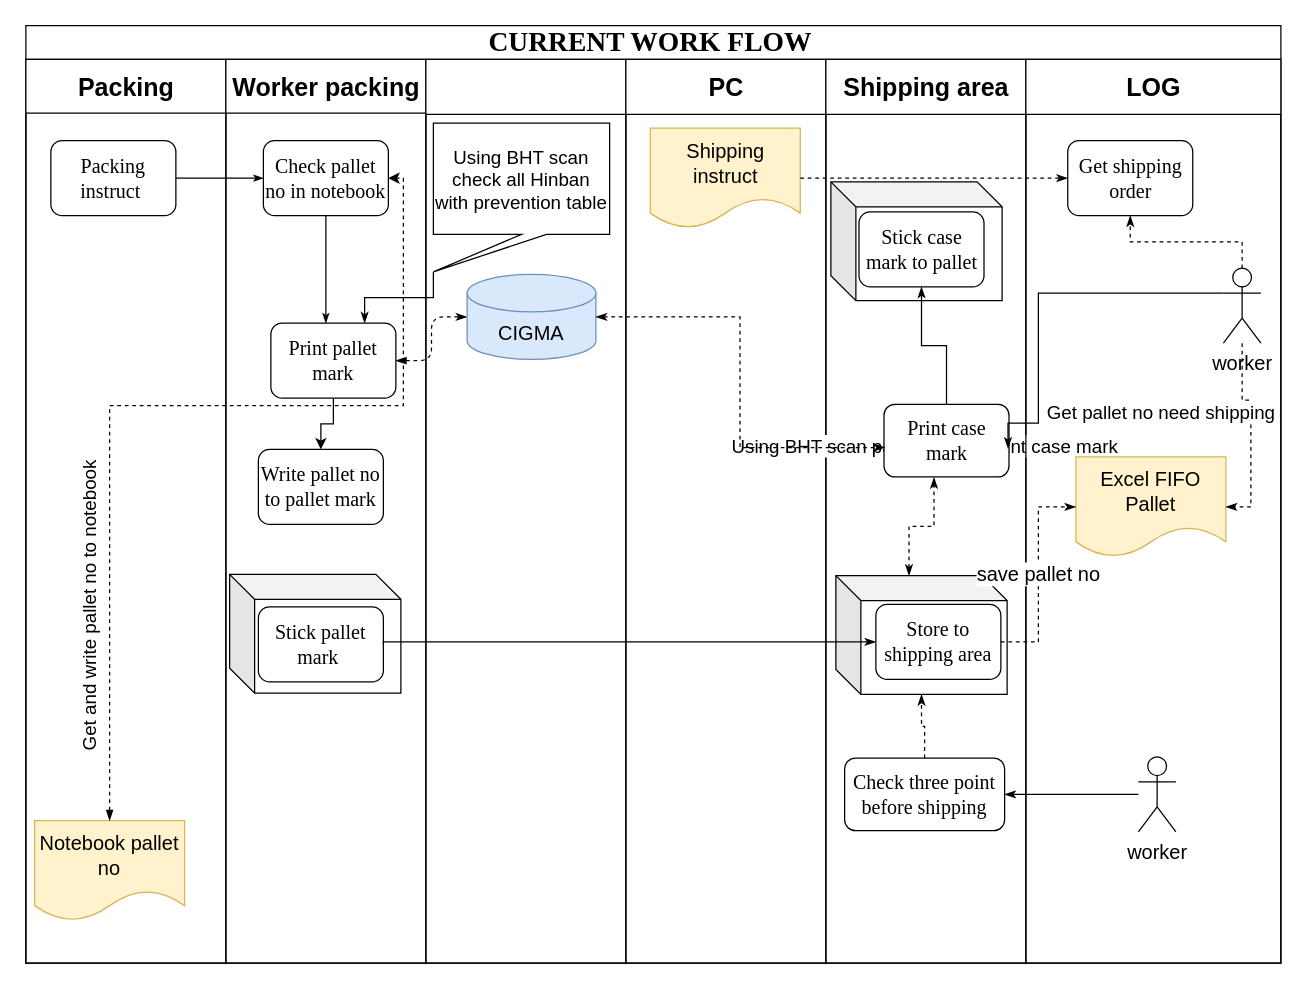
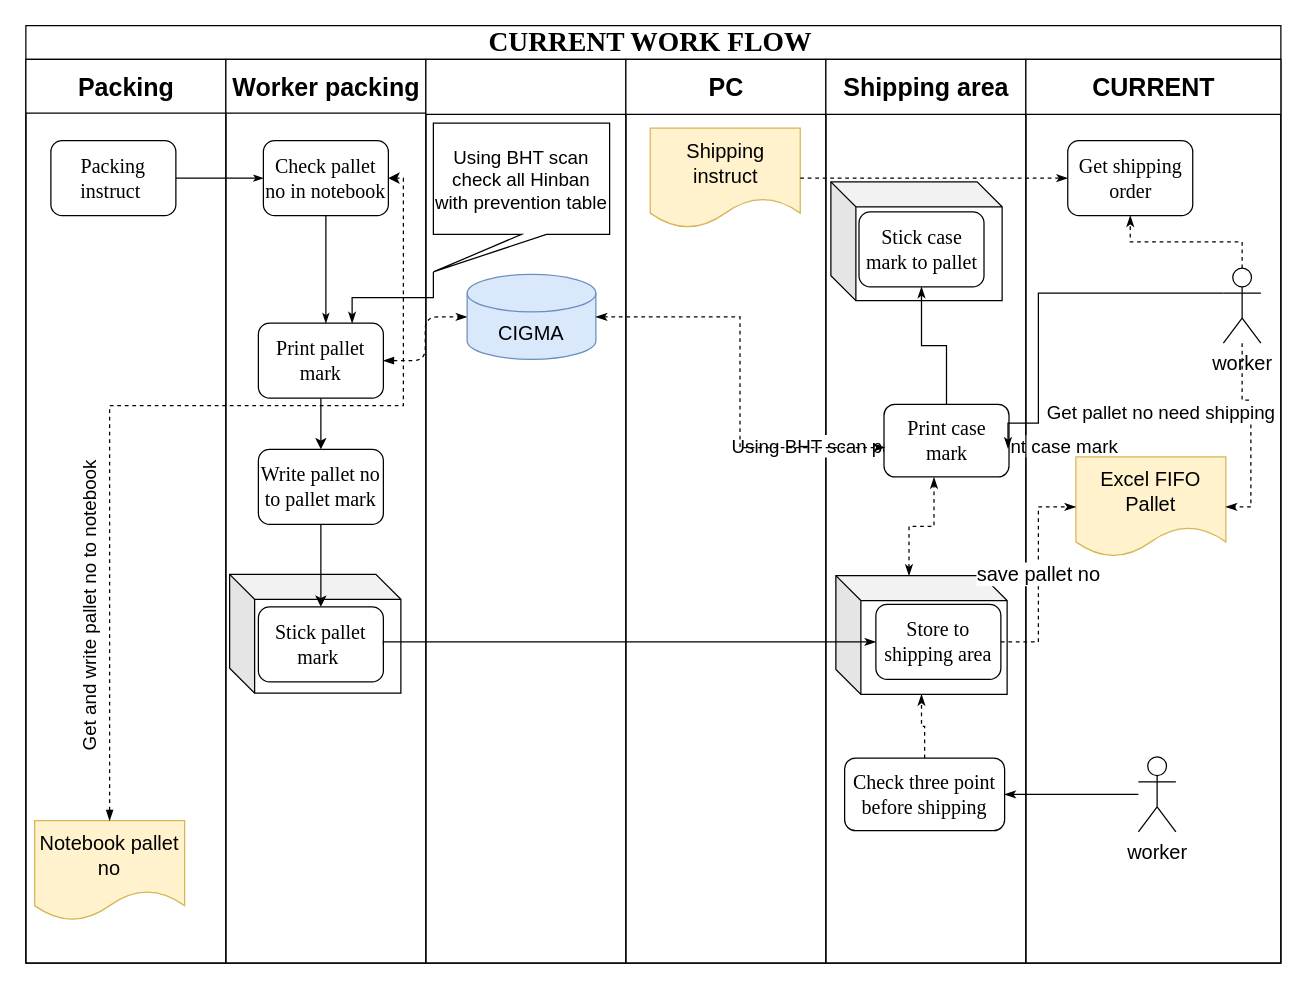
node "LOG": label "LOG" -> "CURRENT"
node "Print pallet mark": moved (333, 361) -> (321, 361)
edge "Write pallet no to pallet mark" -> "Stick pallet mark": added
